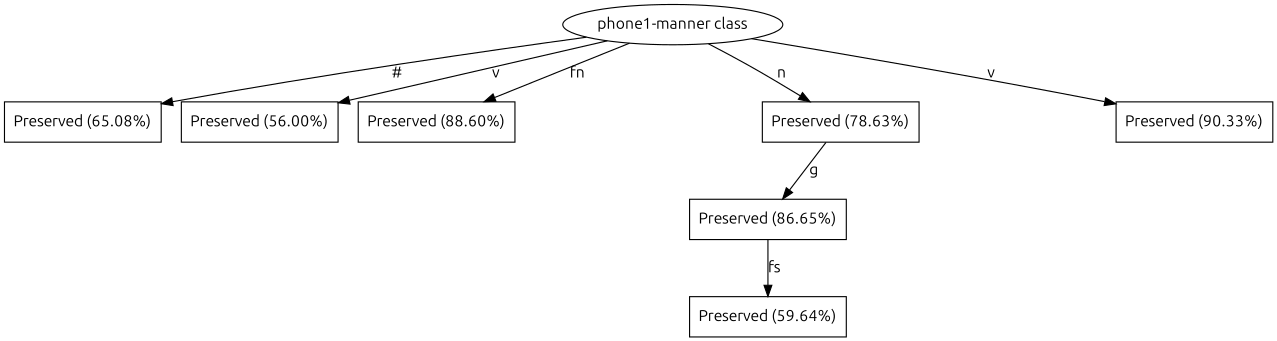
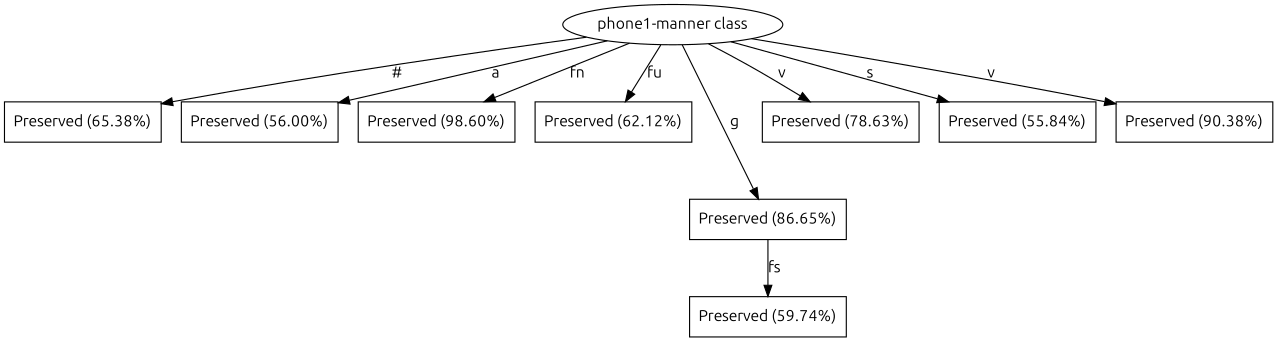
edge "phone1-manner class" -> "Preserved (56.00%)": label "v" -> "a"
edge "phone1-manner class" -> "Preserved (78.63%)": label "n" -> "v"
node "Preserved (65.08%)": label "Preserved (65.08%)" -> "Preserved (65.38%)"
node "Preserved (88.60%)": label "Preserved (88.60%)" -> "Preserved (98.60%)"
node "Preserved (62.12%)": added
node "Preserved (55.84%)": added
node "Preserved (90.33%)": label "Preserved (90.33%)" -> "Preserved (90.38%)"
edge "Preserved (78.63%)" -> "Preserved (86.65%)": now "phone1-manner class" -> "Preserved (86.65%)"
node "Preserved (59.64%)": label "Preserved (59.64%)" -> "Preserved (59.74%)"
